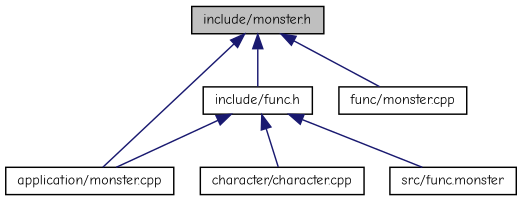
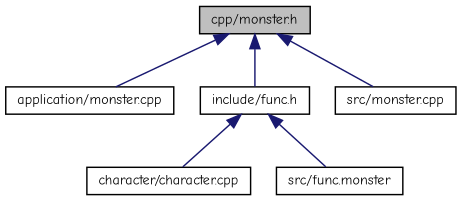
node "include/monster.h": label "include/monster.h" -> "cpp/monster.h"
node "func/monster.cpp": label "func/monster.cpp" -> "src/monster.cpp"
edge "application/monster.cpp" -> "include/func.h": removed
